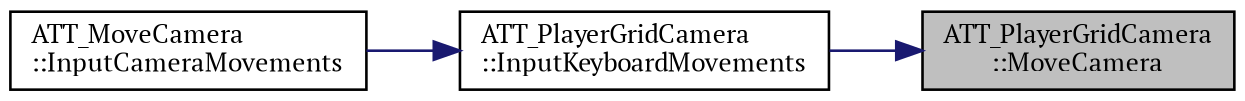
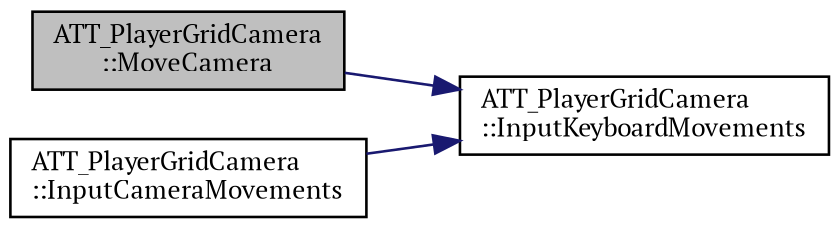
node "ATT_MoveCamera ::InputCameraMovements": label "ATT_MoveCamera ::InputCameraMovements" -> "ATT_PlayerGridCamera ::InputCameraMovements"
edge "ATT_PlayerGridCamera ::InputKeyboardMovements" -> "ATT_PlayerGridCamera ::MoveCamera": reversed
